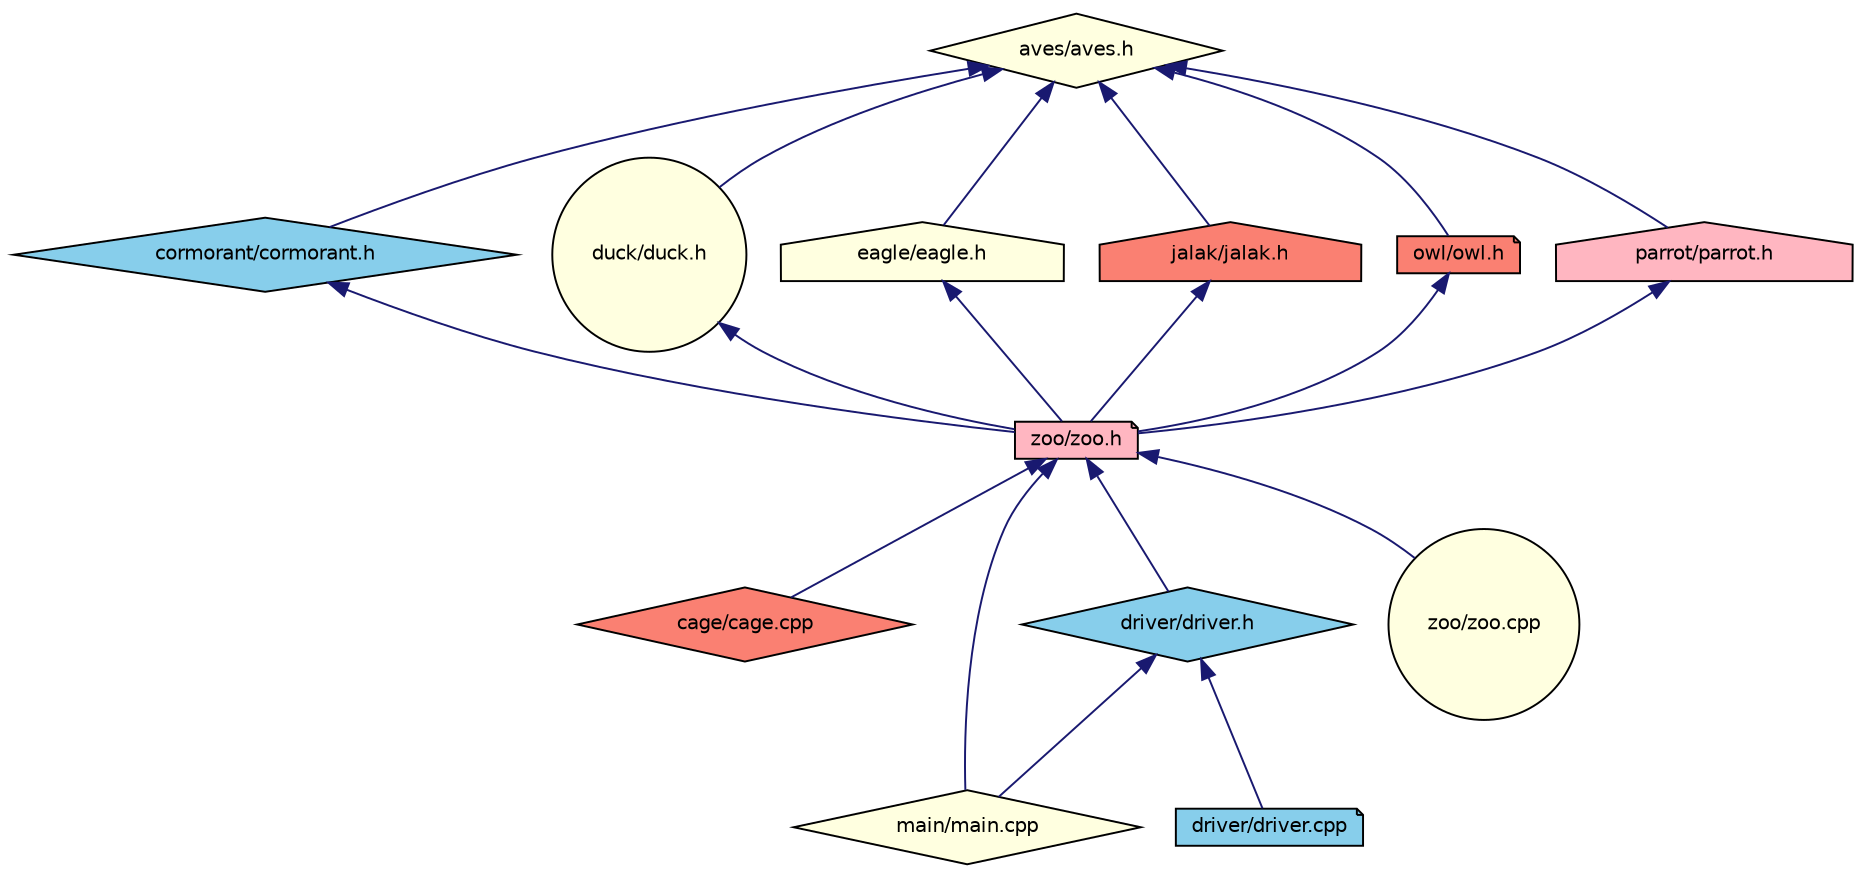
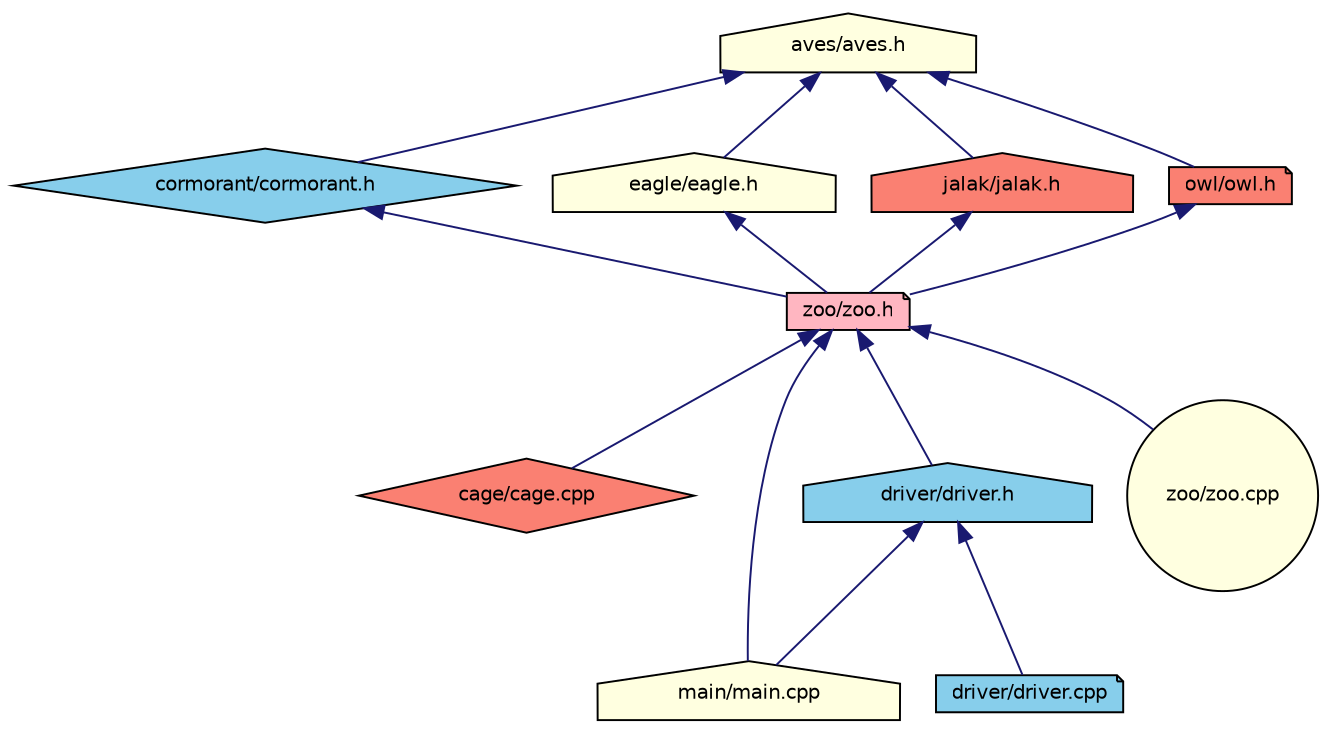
node "aves/aves.h": shape diamond -> house
node "duck/duck.h": removed
node "parrot/parrot.h": removed
node "driver/driver.h": shape diamond -> house
node "main/main.cpp": shape diamond -> house
